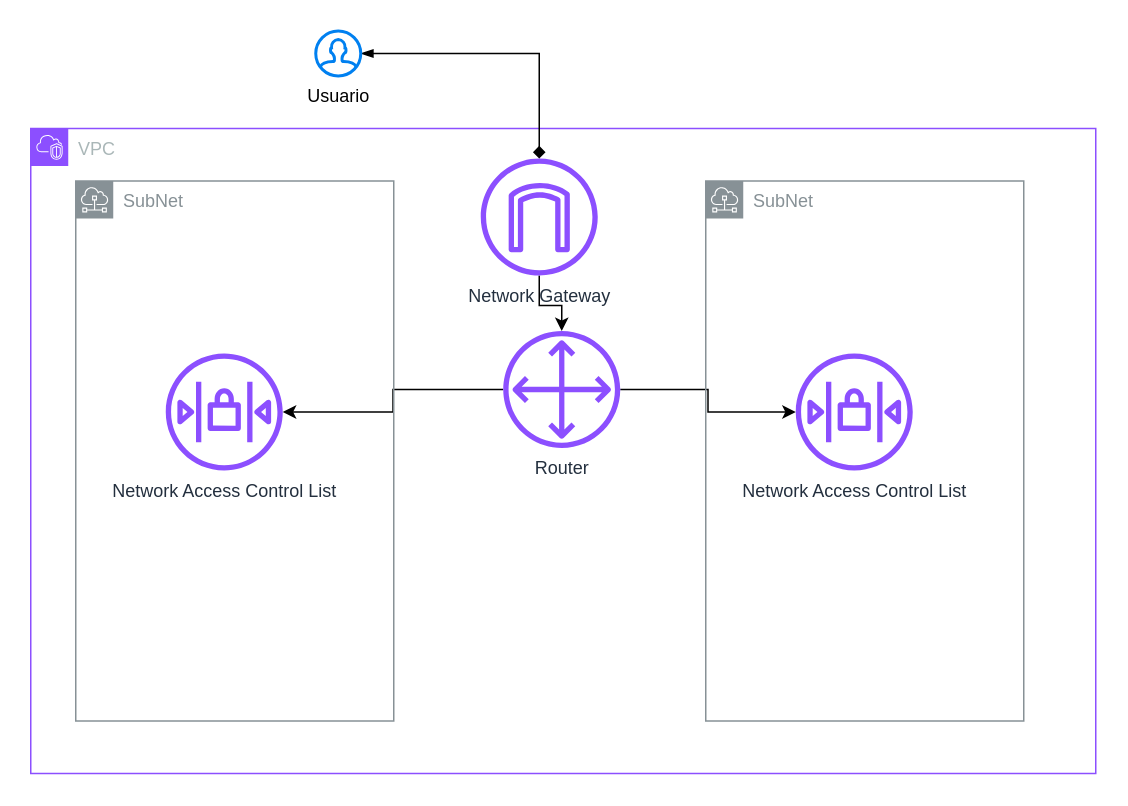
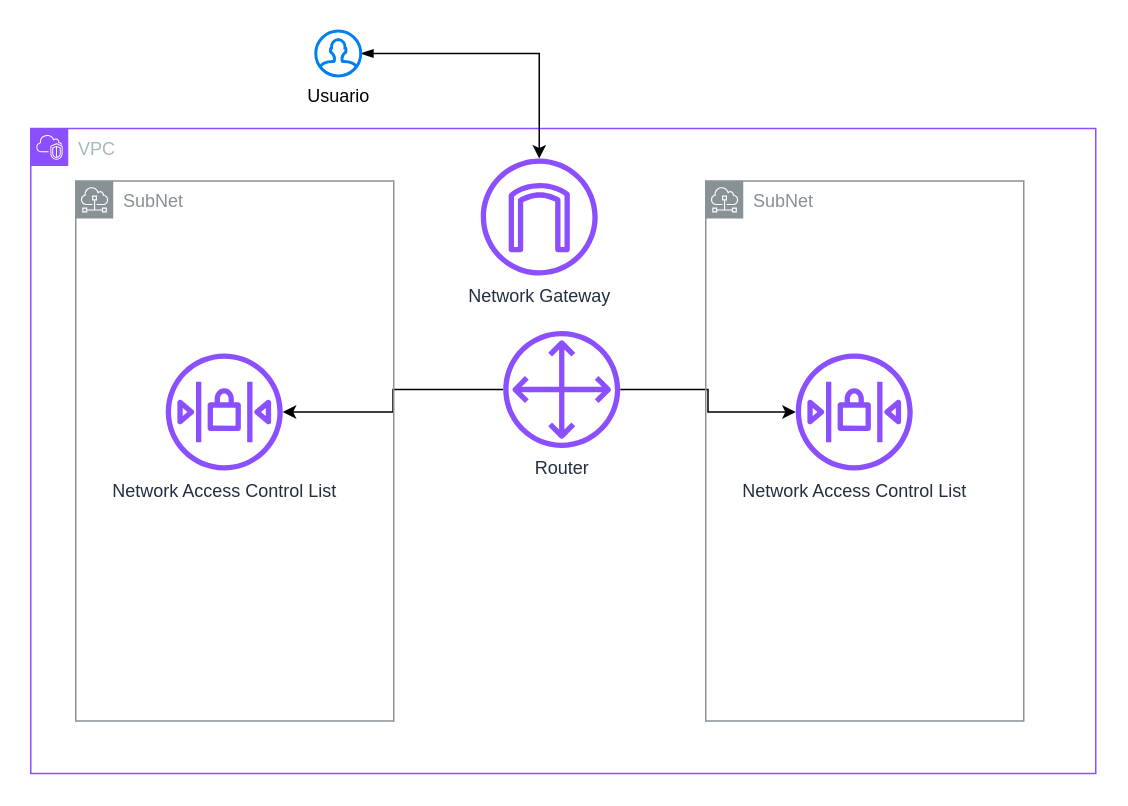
edge "Usuario" -- "Network Gateway": arrowhead diamond -> classic
edge "Network Gateway" -> "Router": removed
